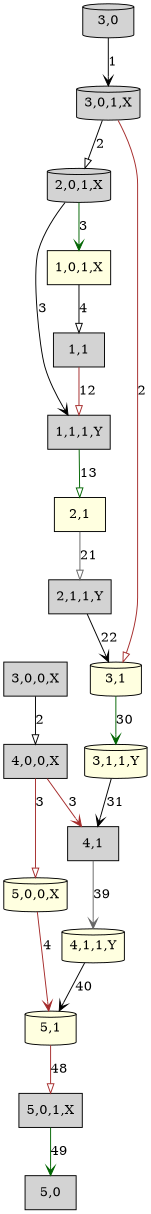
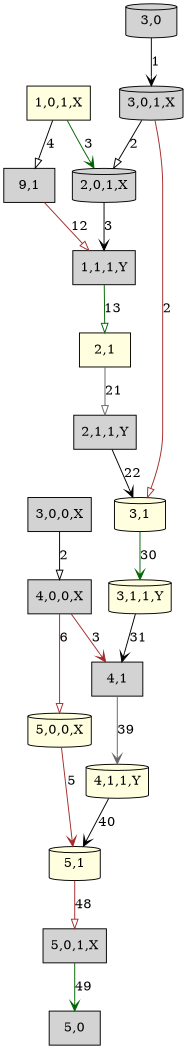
edge "2,0,1,X" -> "1,0,1,X": reversed
node "1,1": label "1,1" -> "9,1"
edge "4,0,0,X" -> "5,0,0,X": label "3" -> "6"
edge "5,0,0,X" -> "5,1": label "4" -> "5"
